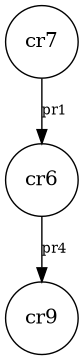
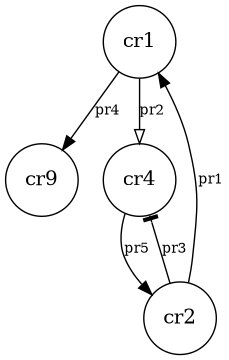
node "cr7": label "cr7" -> "cr2"
node "cr6": label "cr6" -> "cr1"
node "cr4": added
